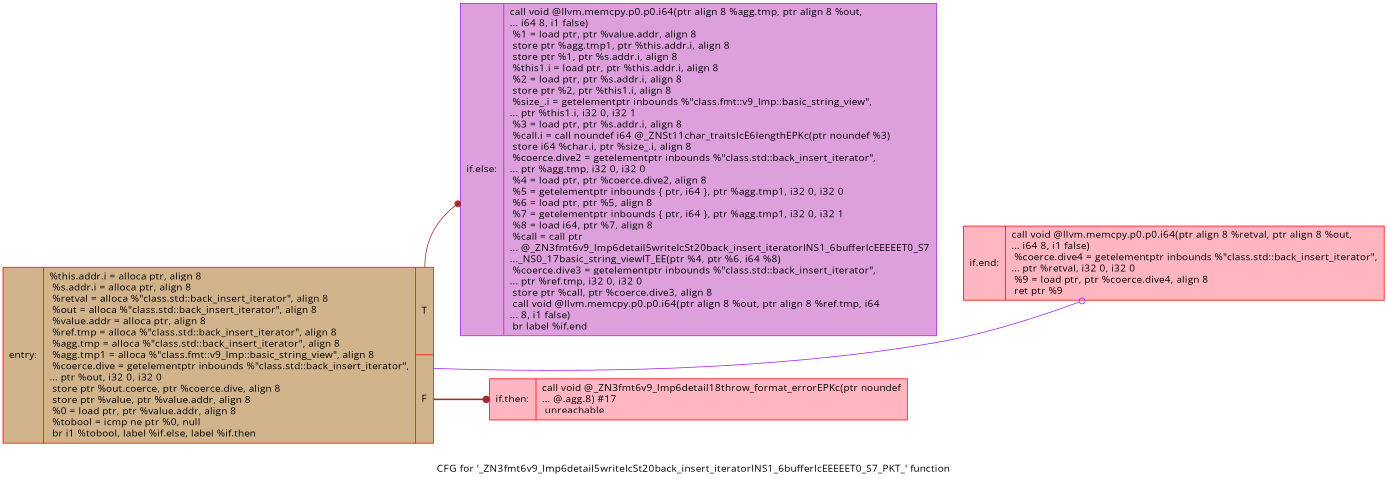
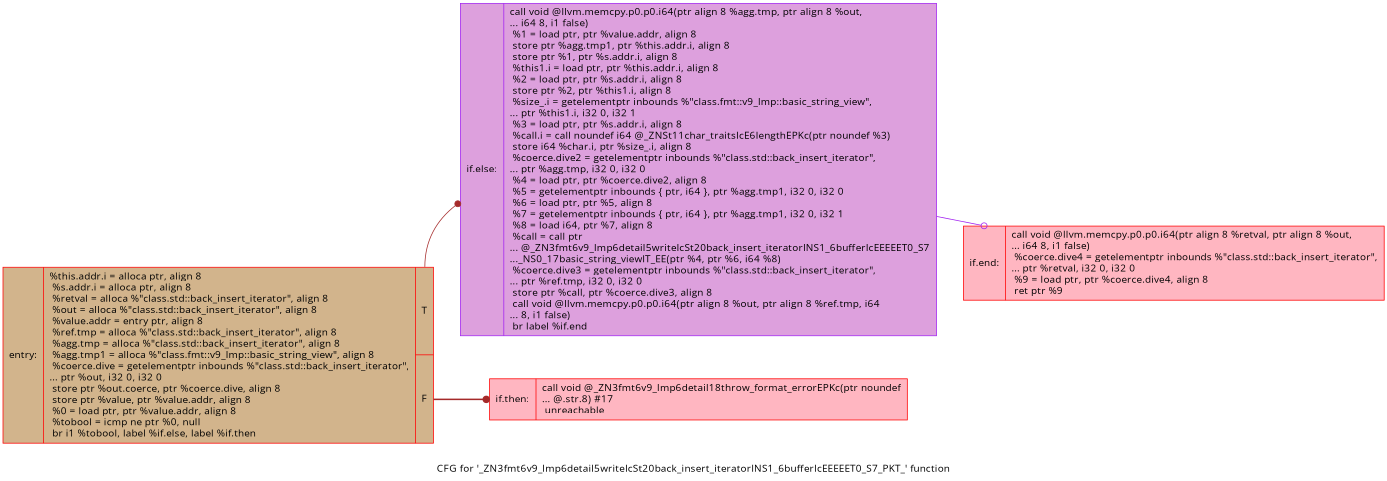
node "entry:": text "%value.addr = alloca ptr, align 8" -> "%value.addr = entry ptr, align 8"
edge "entry:" -> "if.end:": now "if.else:" -> "if.end:"
node "if.then:": text "... @.agg.8) #17" -> "... @.str.8) #17"
